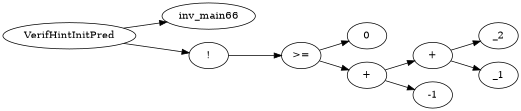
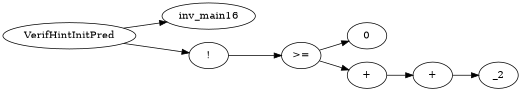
node "inv_main66": label "inv_main66" -> "inv_main16"
node "_1": removed
node "-1": removed
